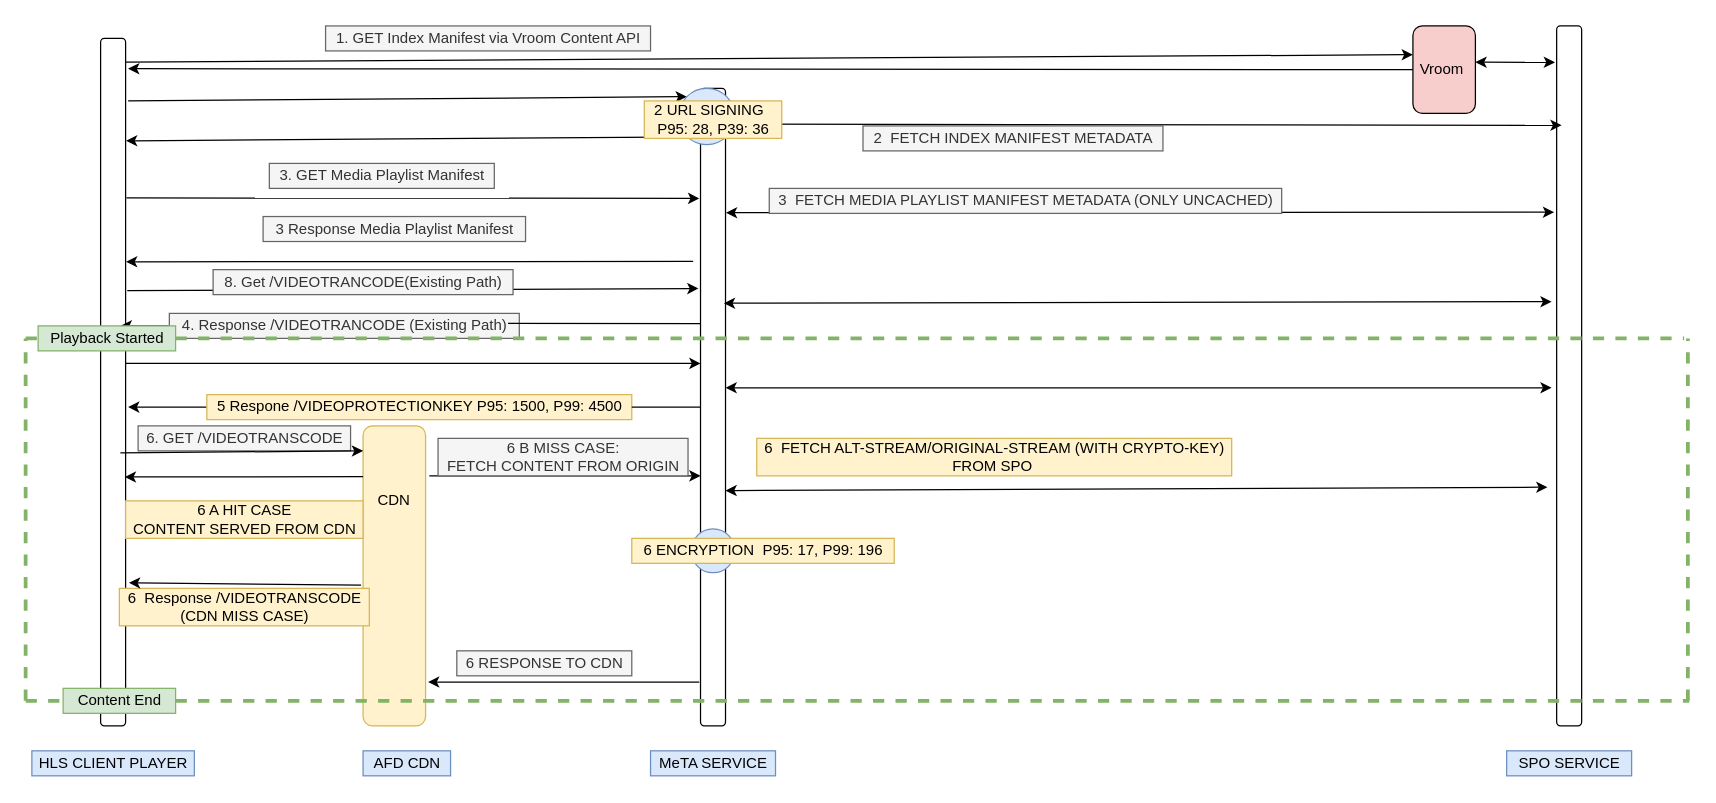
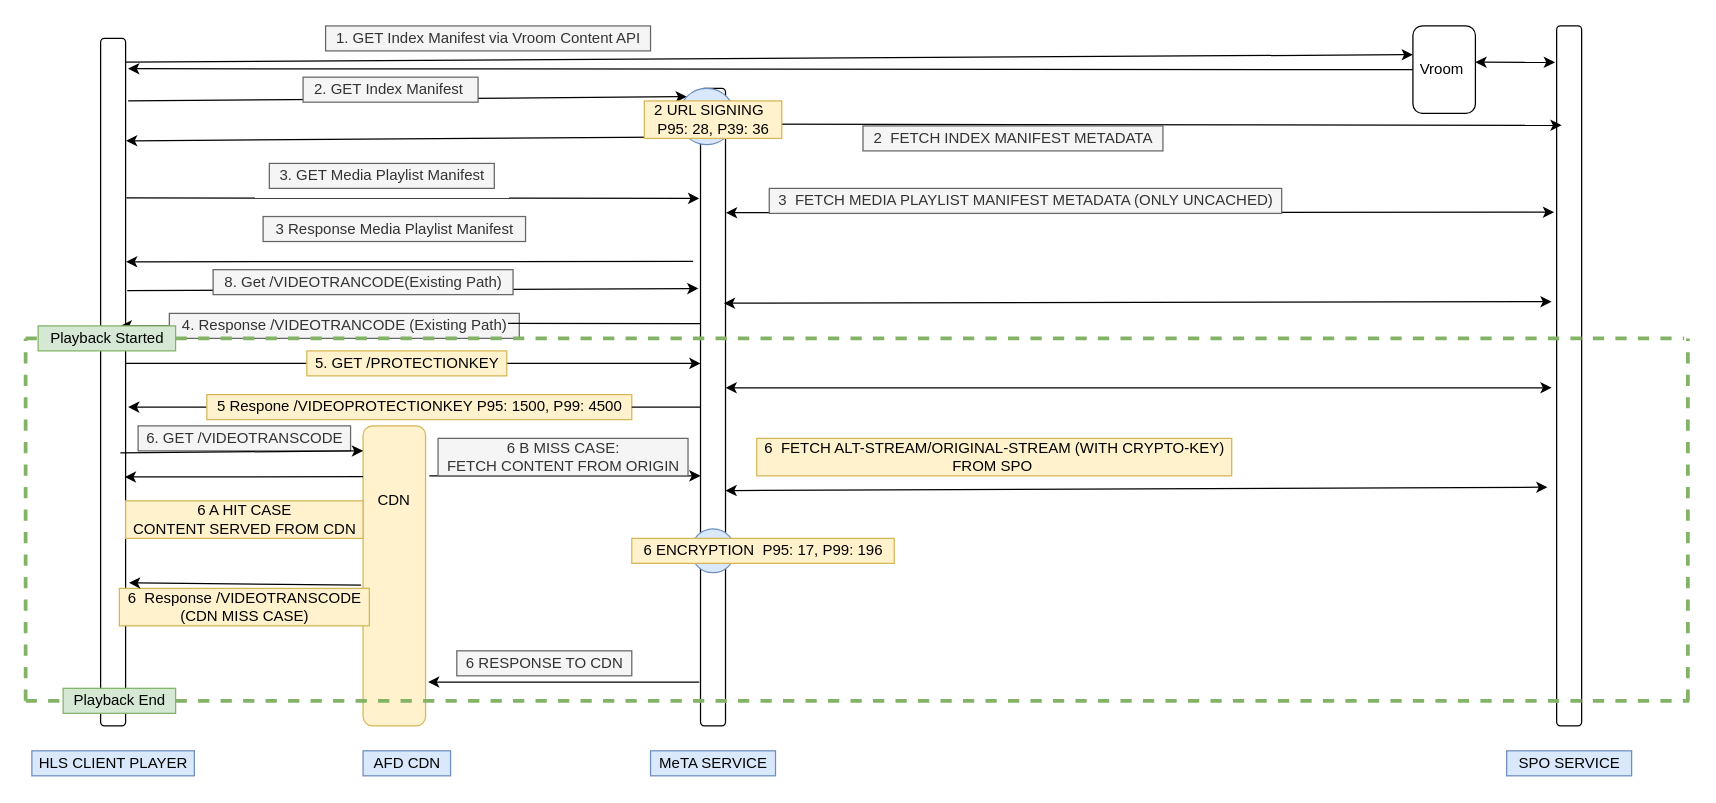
node "Vroom": fillcolor #f8cecc -> #ffffff
node "2. GET Index Manifest": added
node "5. GET /PROTECTIONKEY": added
node "Content End": label "Content End" -> "Playback End"
